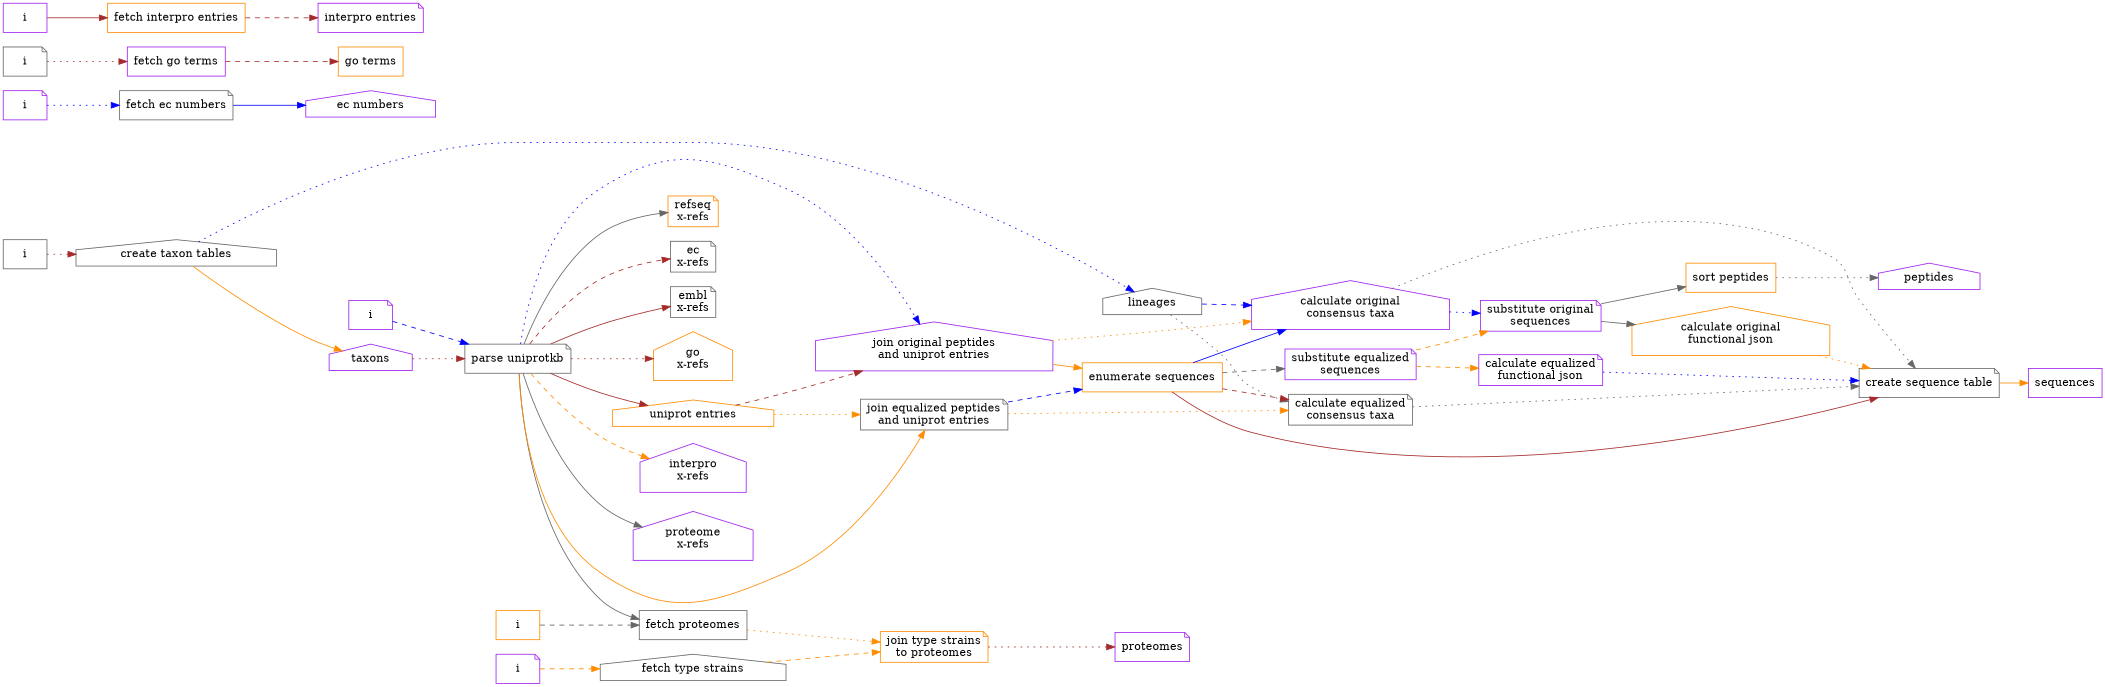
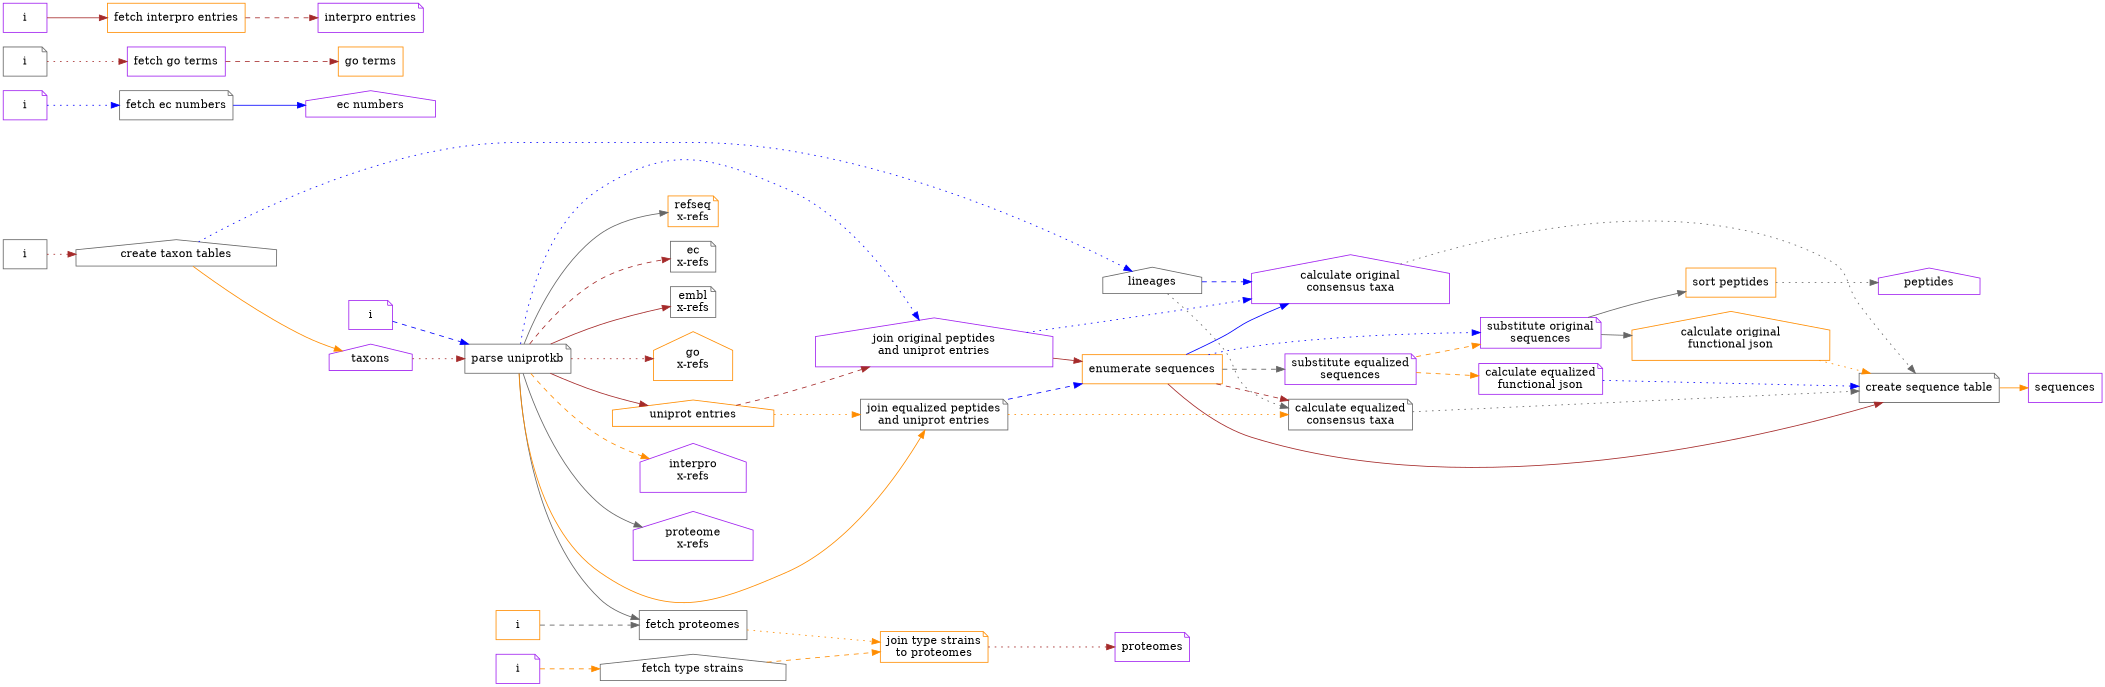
edge "calculate original consensus taxa" -> "substitute original sequences": now "enumerate sequences" -> "substitute original sequences"
edge "join original peptides and uniprot entries" -> "calculate original consensus taxa": color darkorange -> blue
edge "join original peptides and uniprot entries" -> "enumerate sequences": color darkorange -> brown
